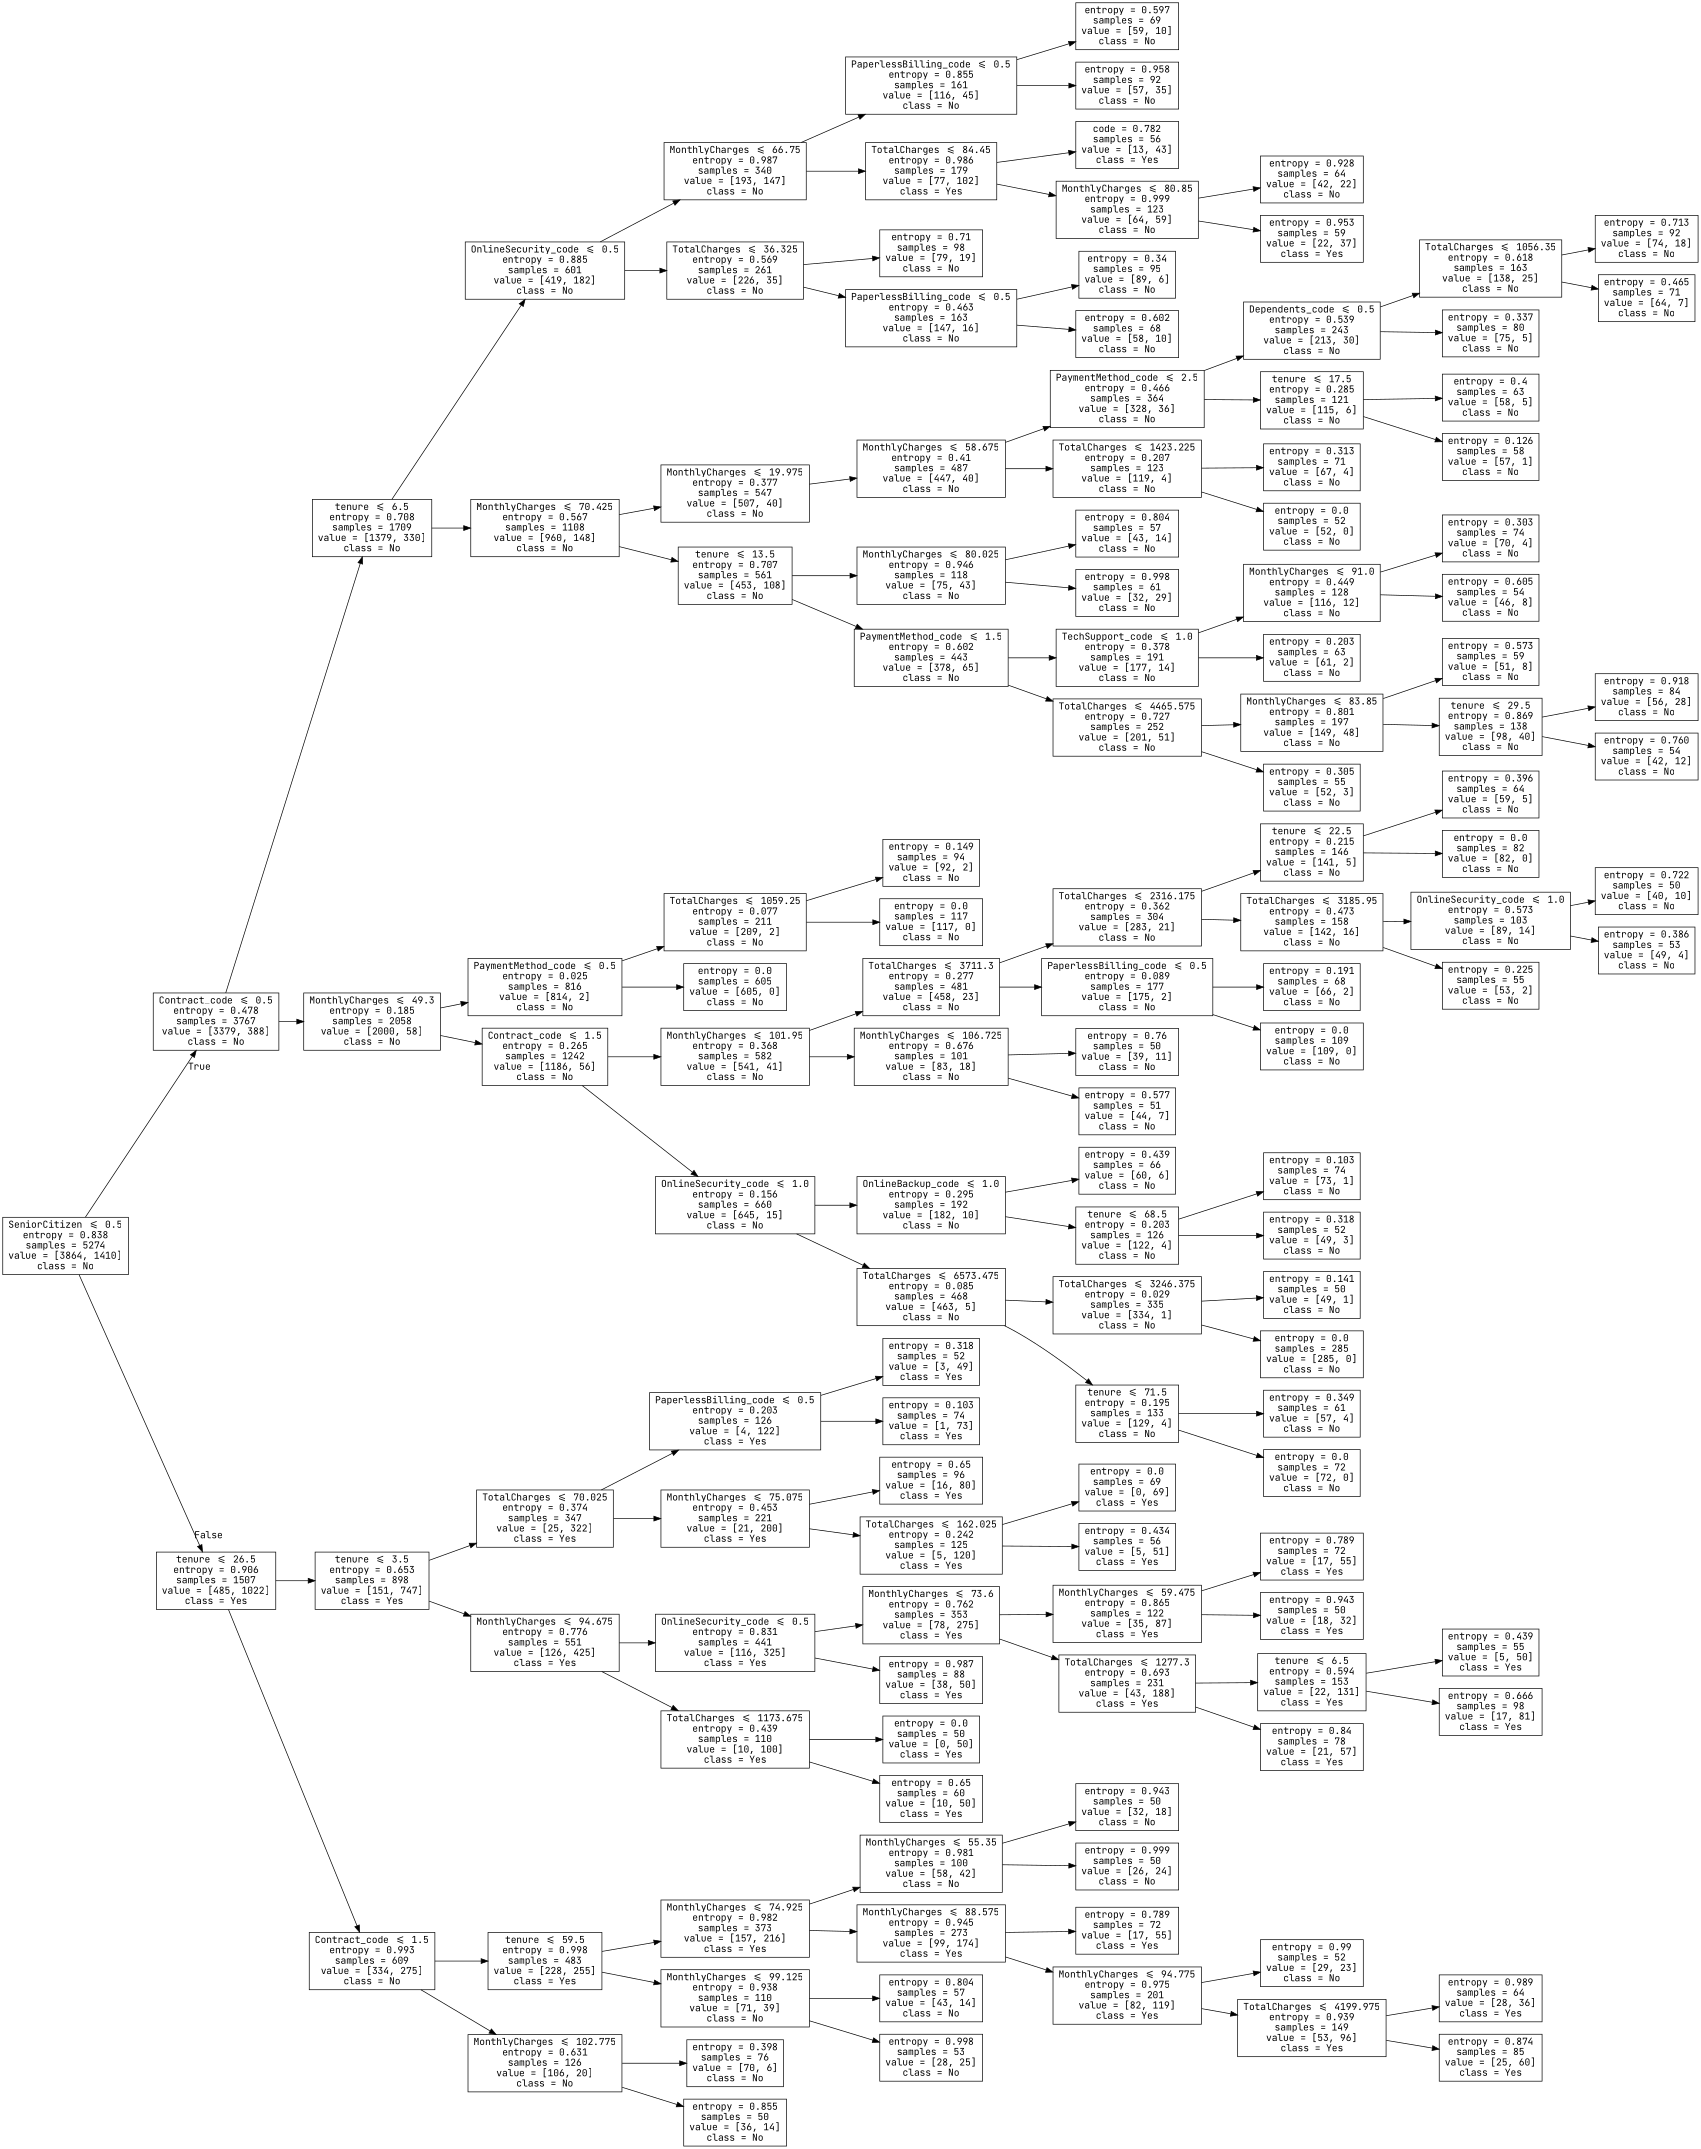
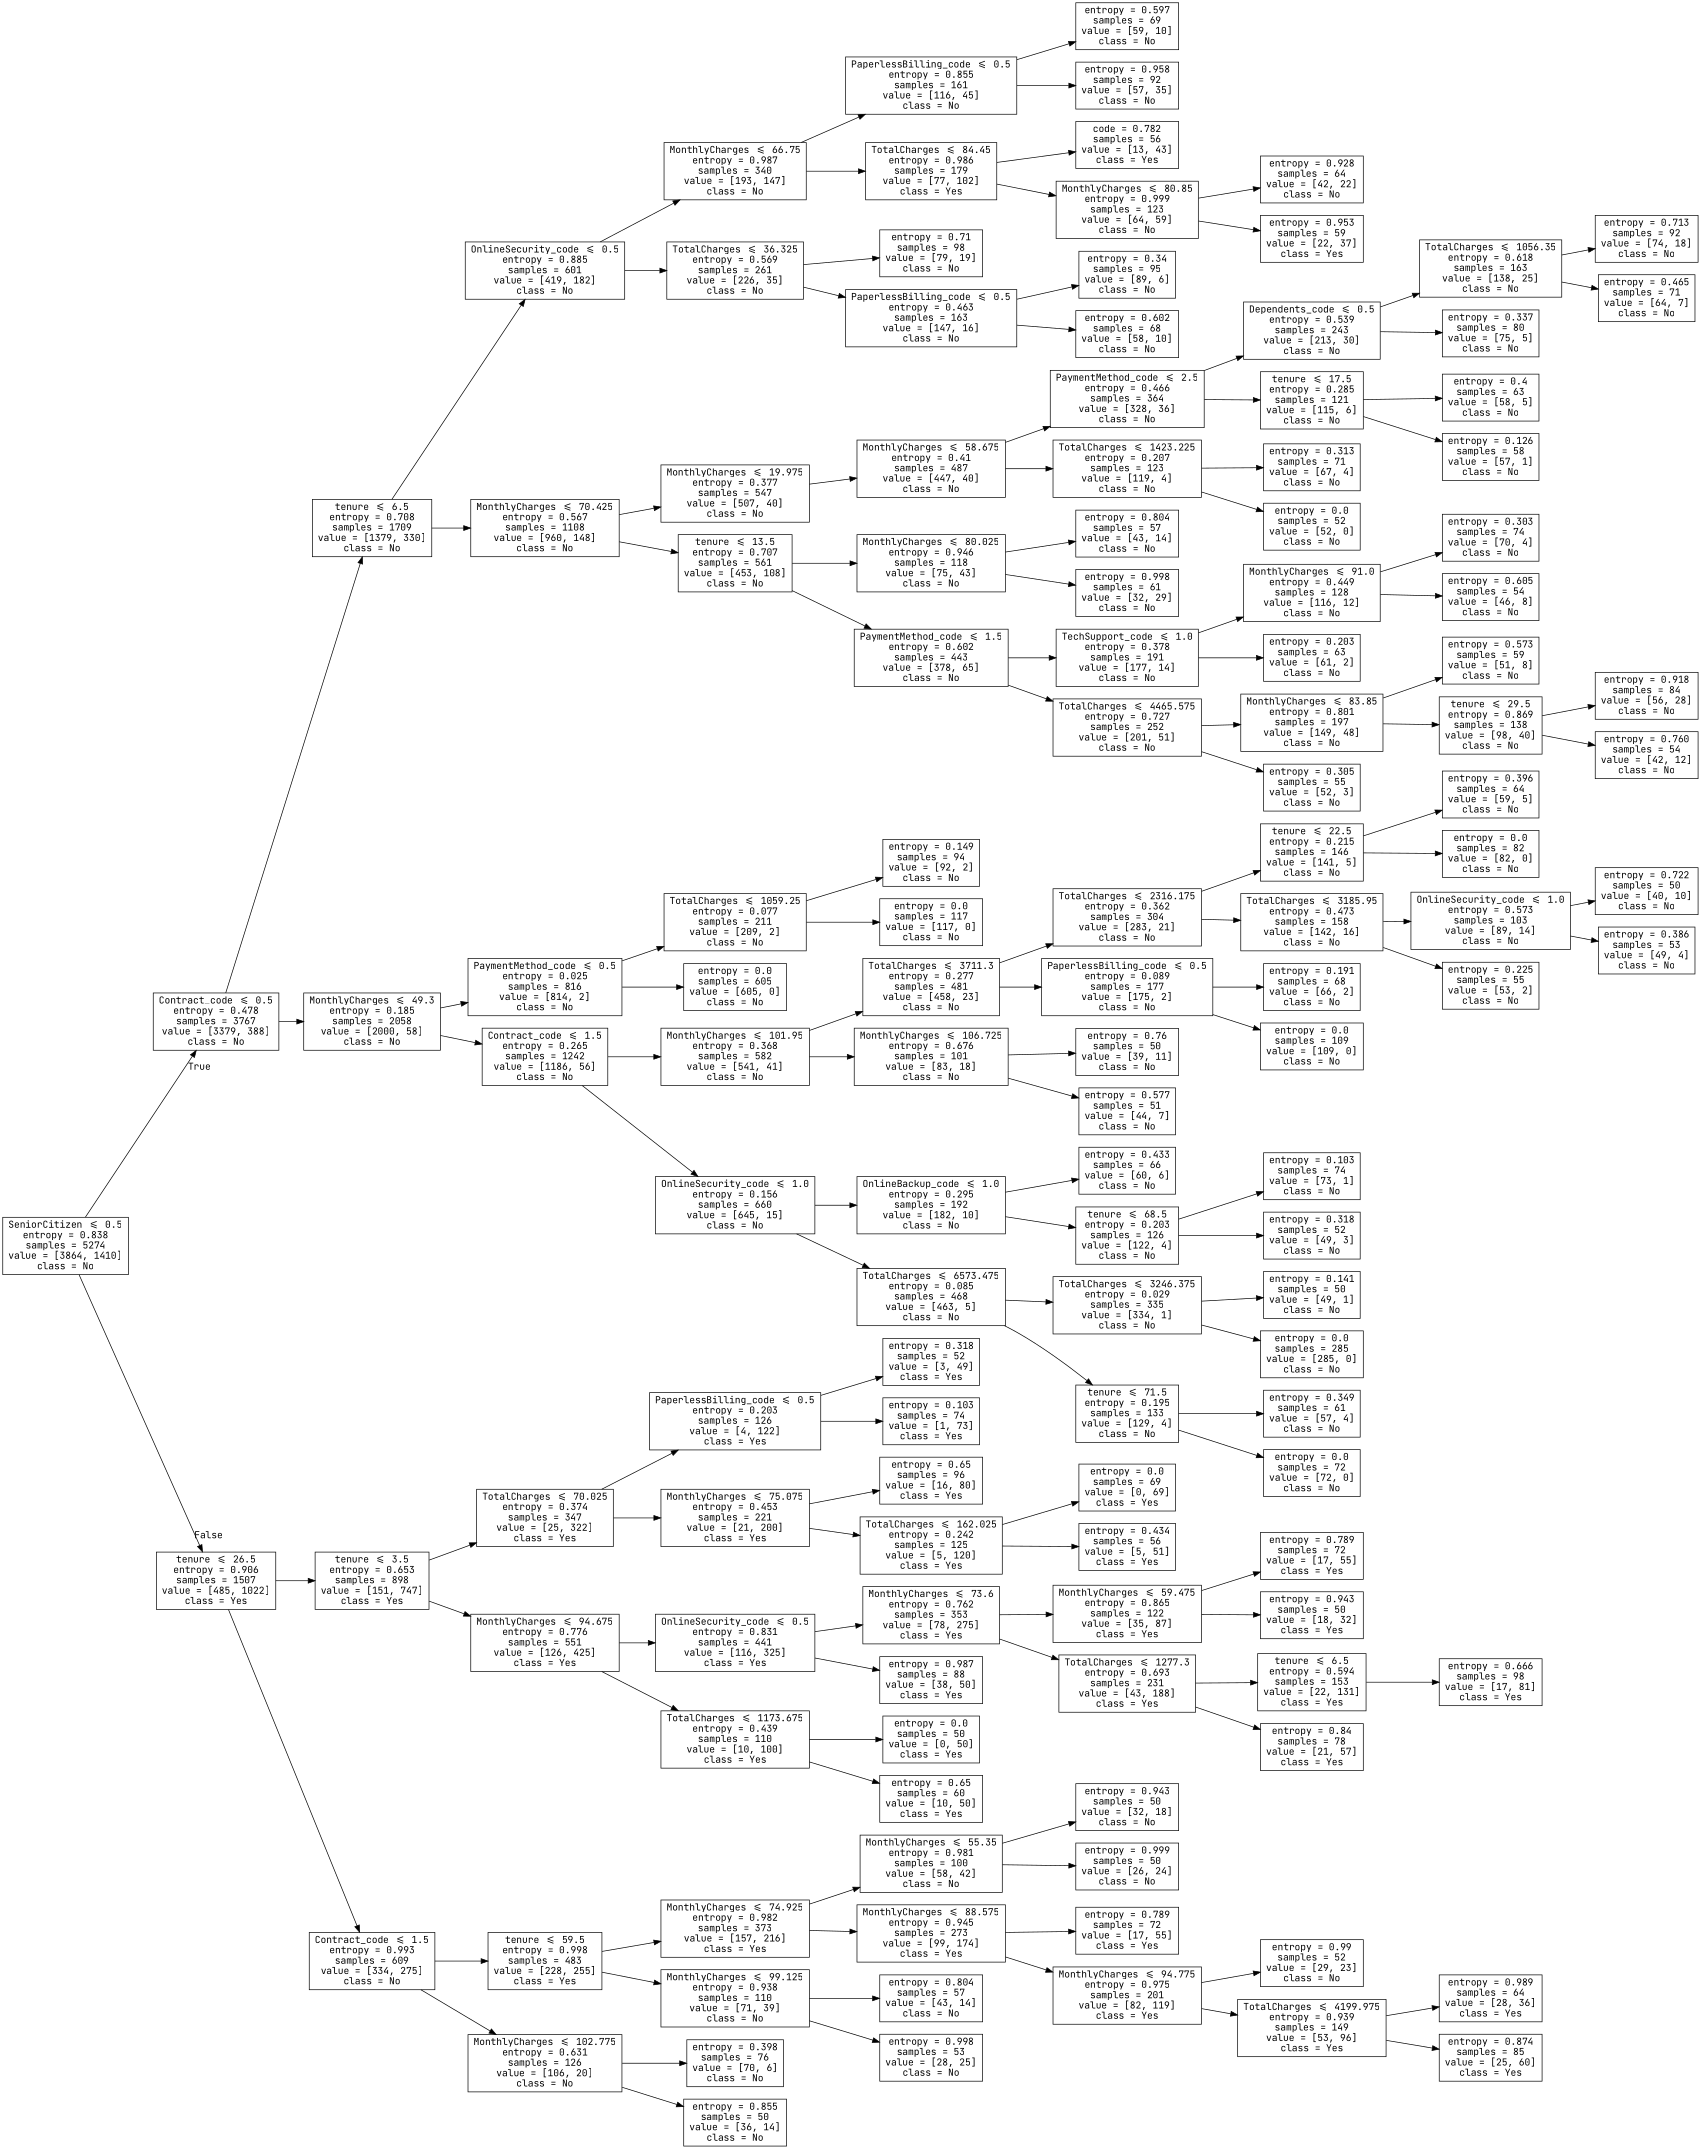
node "entropy = 0.439 samples = 66 value = [60, 6] class = No": label "entropy = 0.439 samples = 66 value = [60, 6] class = No" -> "entropy = 0.433 samples = 66 value = [60, 6] class = No"
node "entropy = 0.439 samples = 55 value = [5, 50] class = Yes": removed
